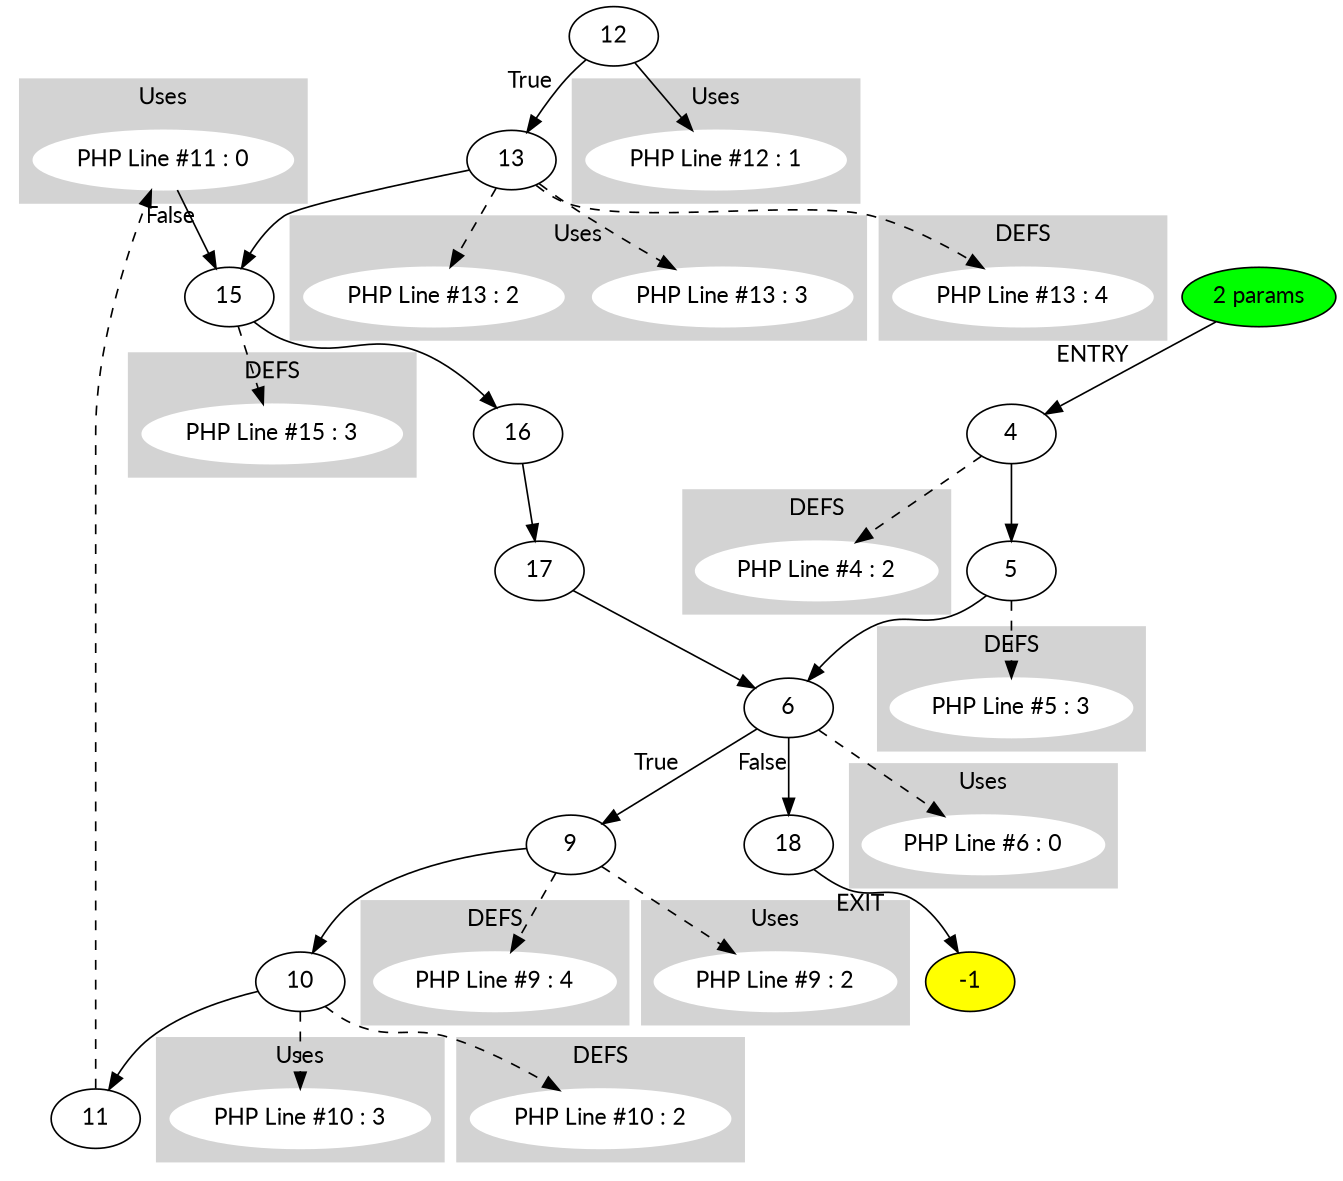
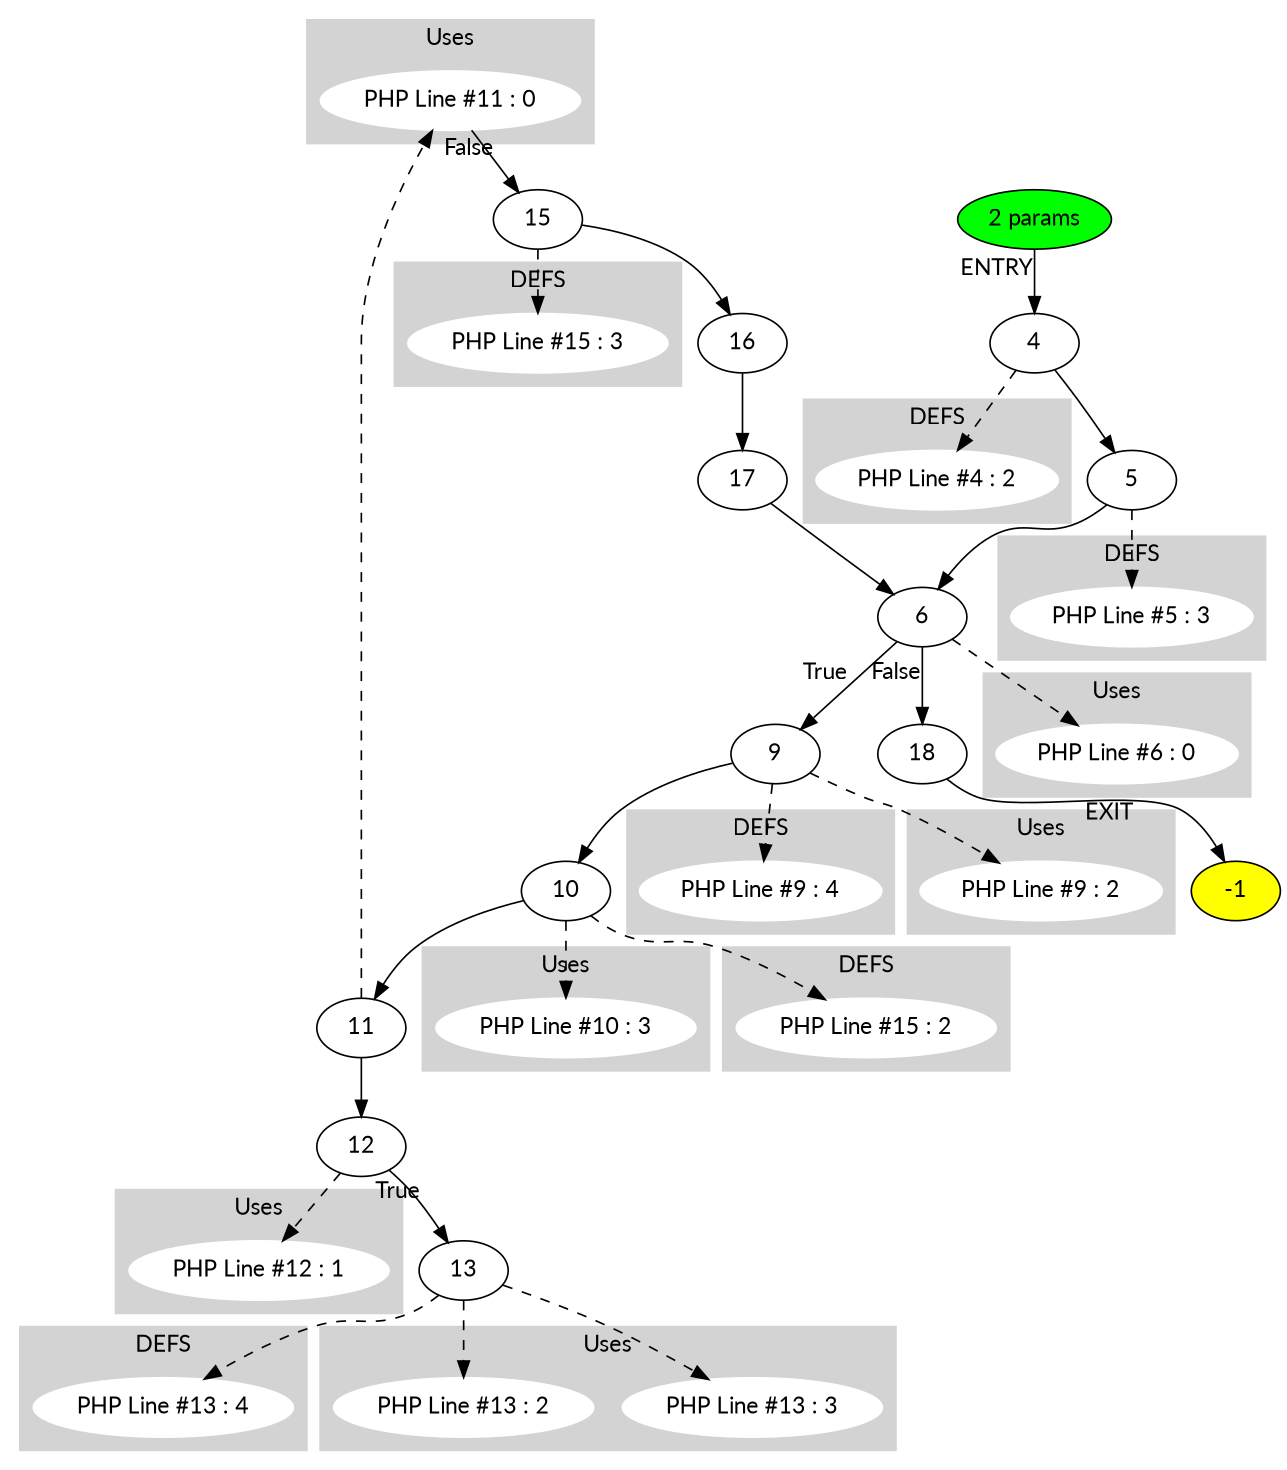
edge "12" -> "PHP Line #12 : 1": style solid -> dashed
edge "13" -> "15": removed
edge "11" -> "12": added
node "PHP Line #10 : 2": label "PHP Line #10 : 2" -> "PHP Line #15 : 2"
